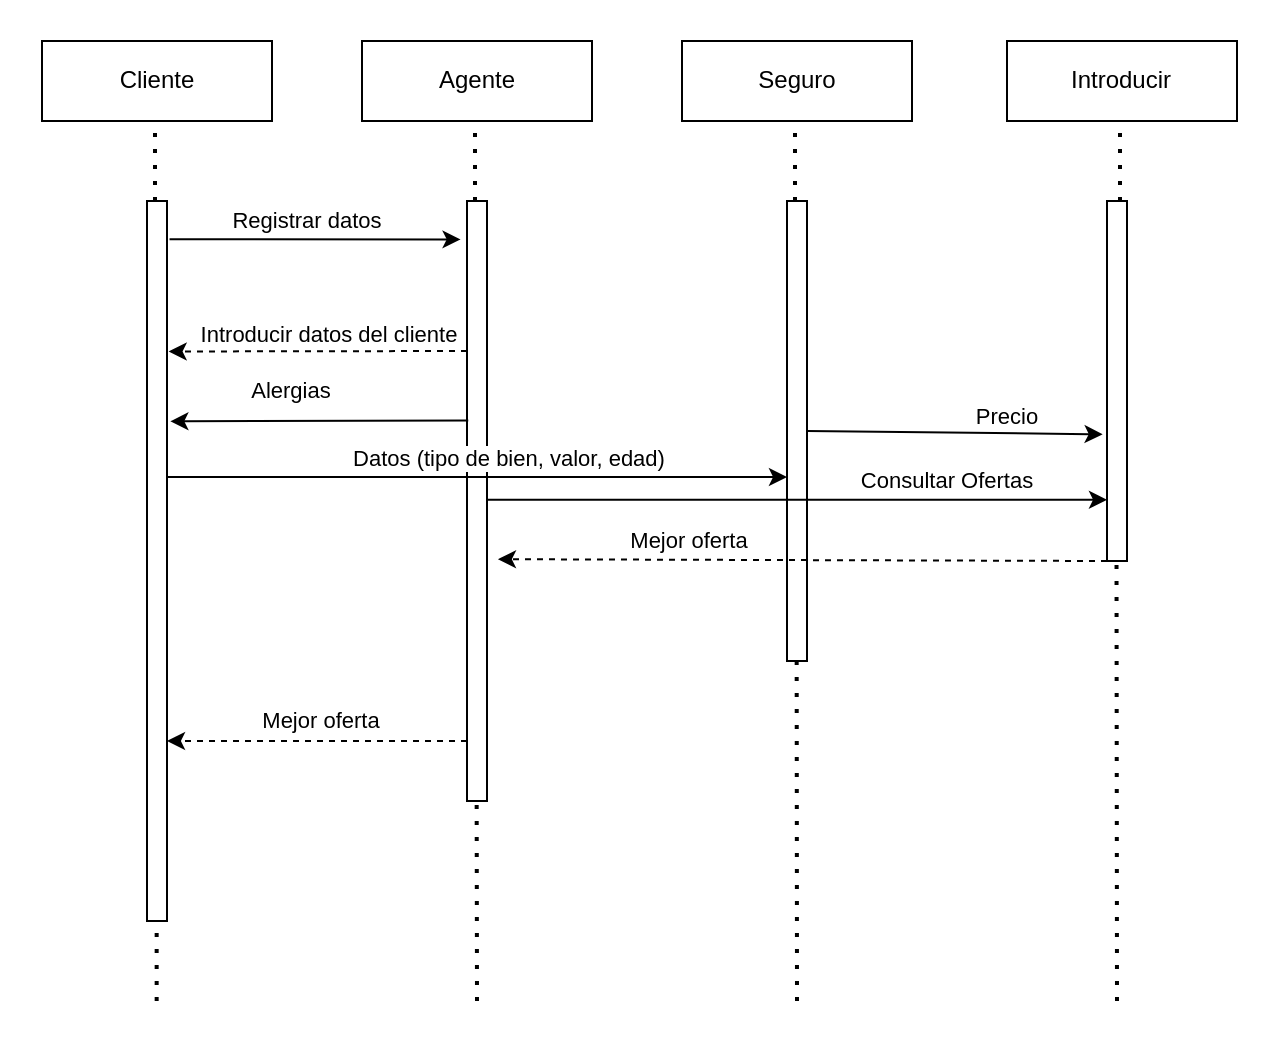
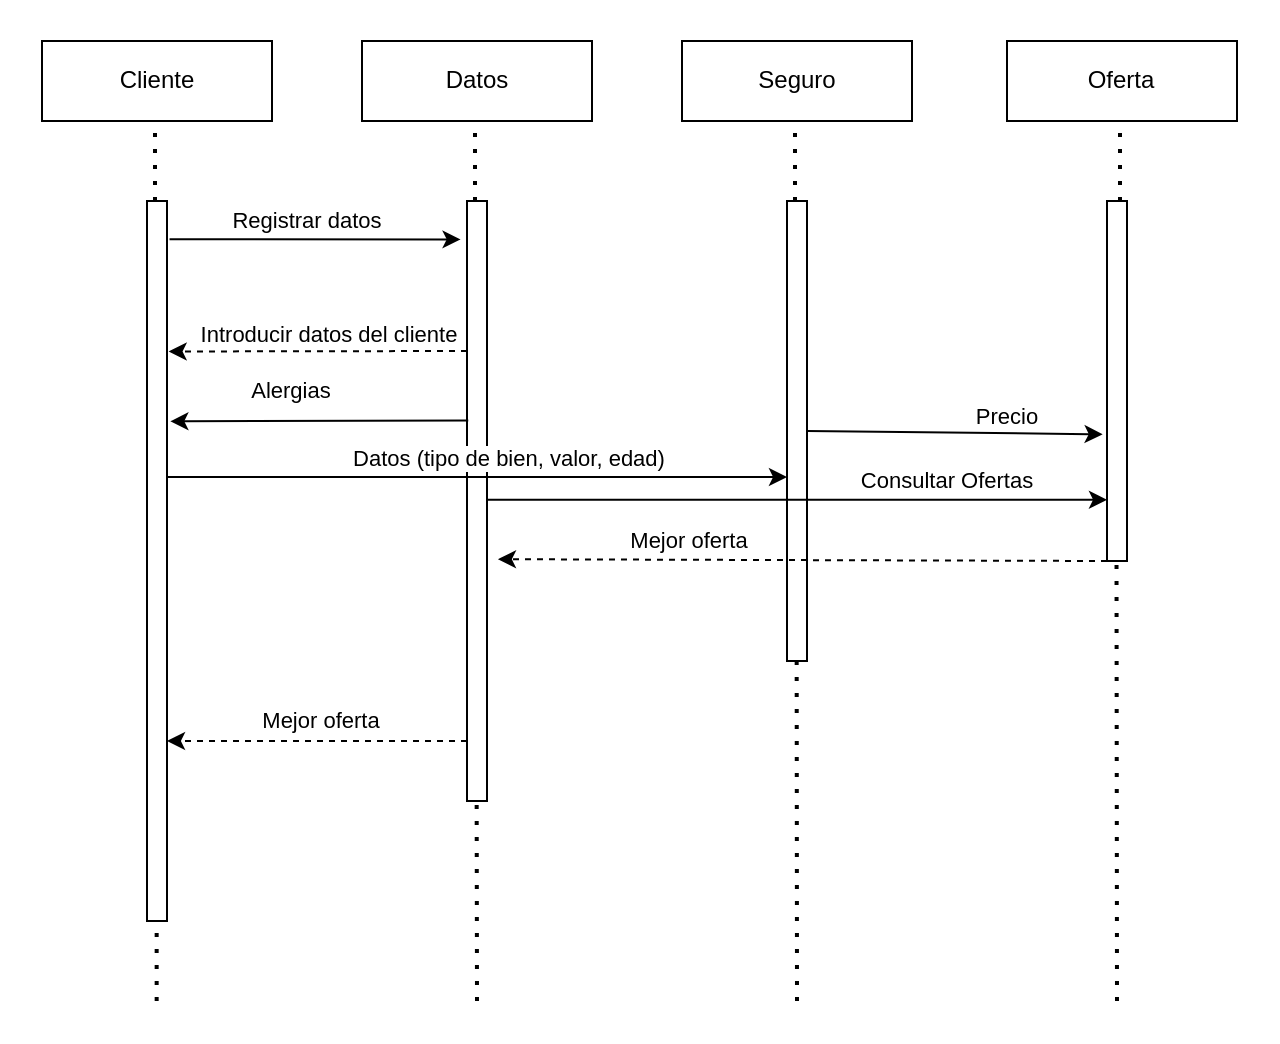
node "Agente": label "Agente" -> "Datos"
node "Introducir": label "Introducir" -> "Oferta"
